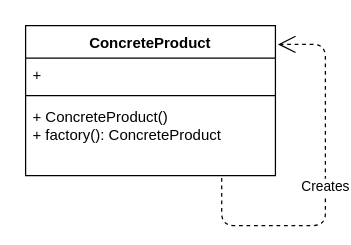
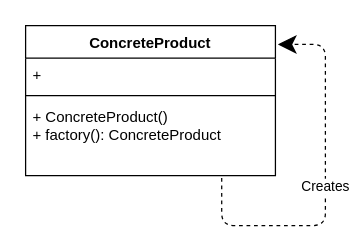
edge "+ ConcreteProduct() + factory(): ConcreteProduct" -> "ConcreteProduct": arrowhead open -> classic
